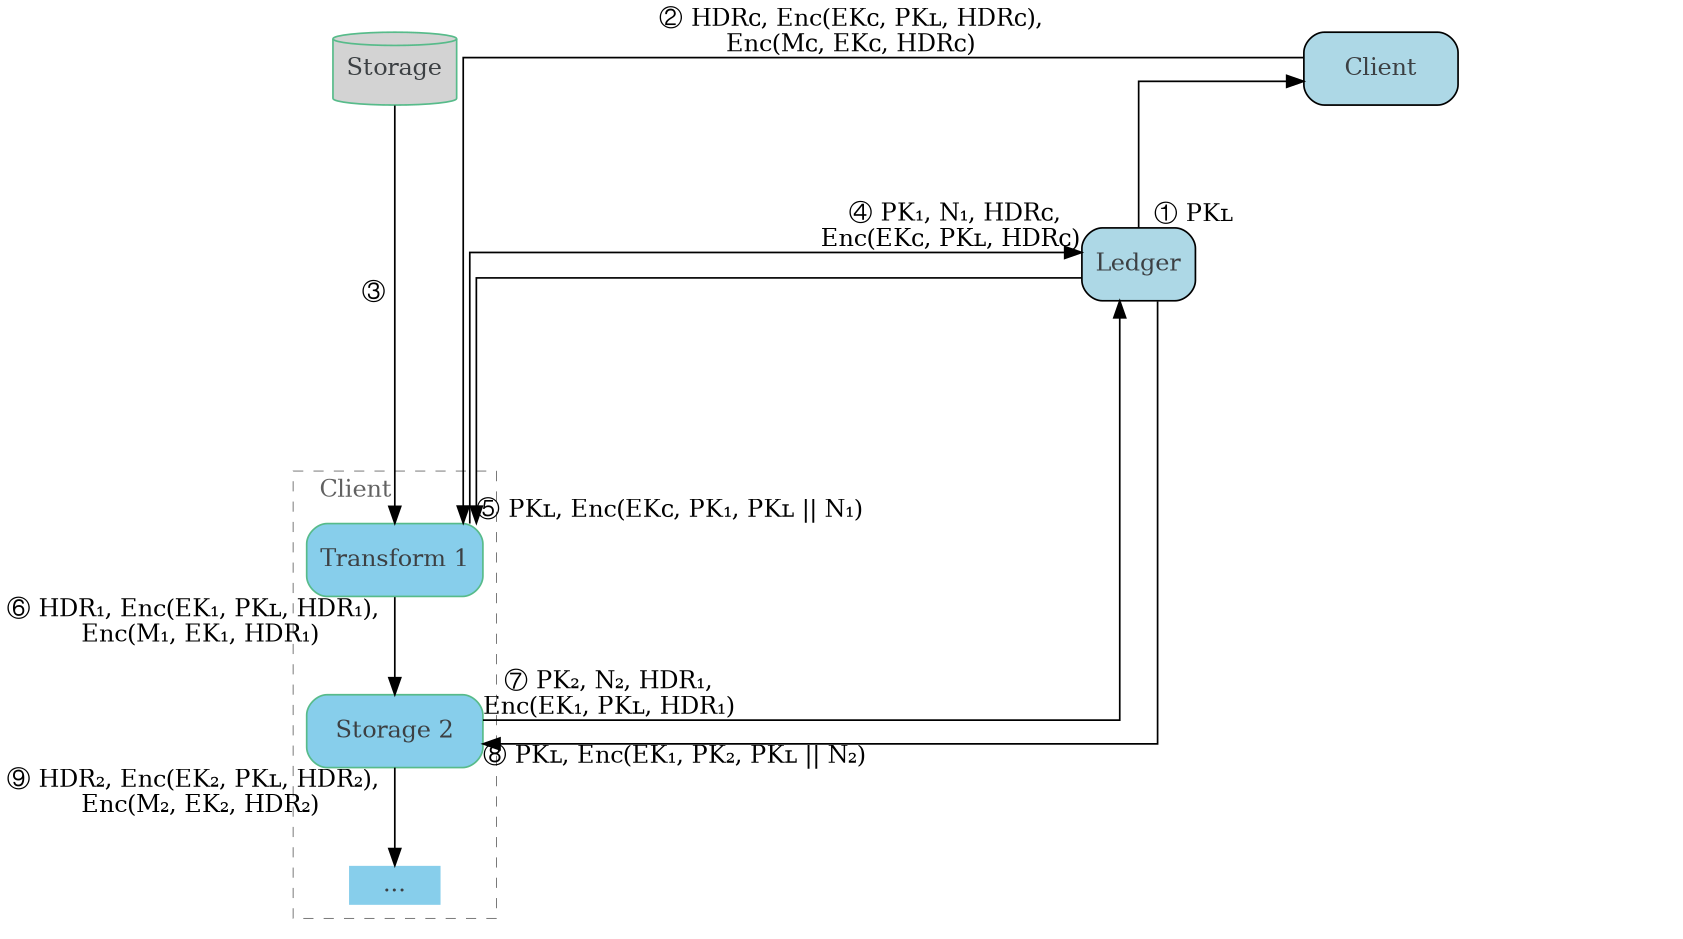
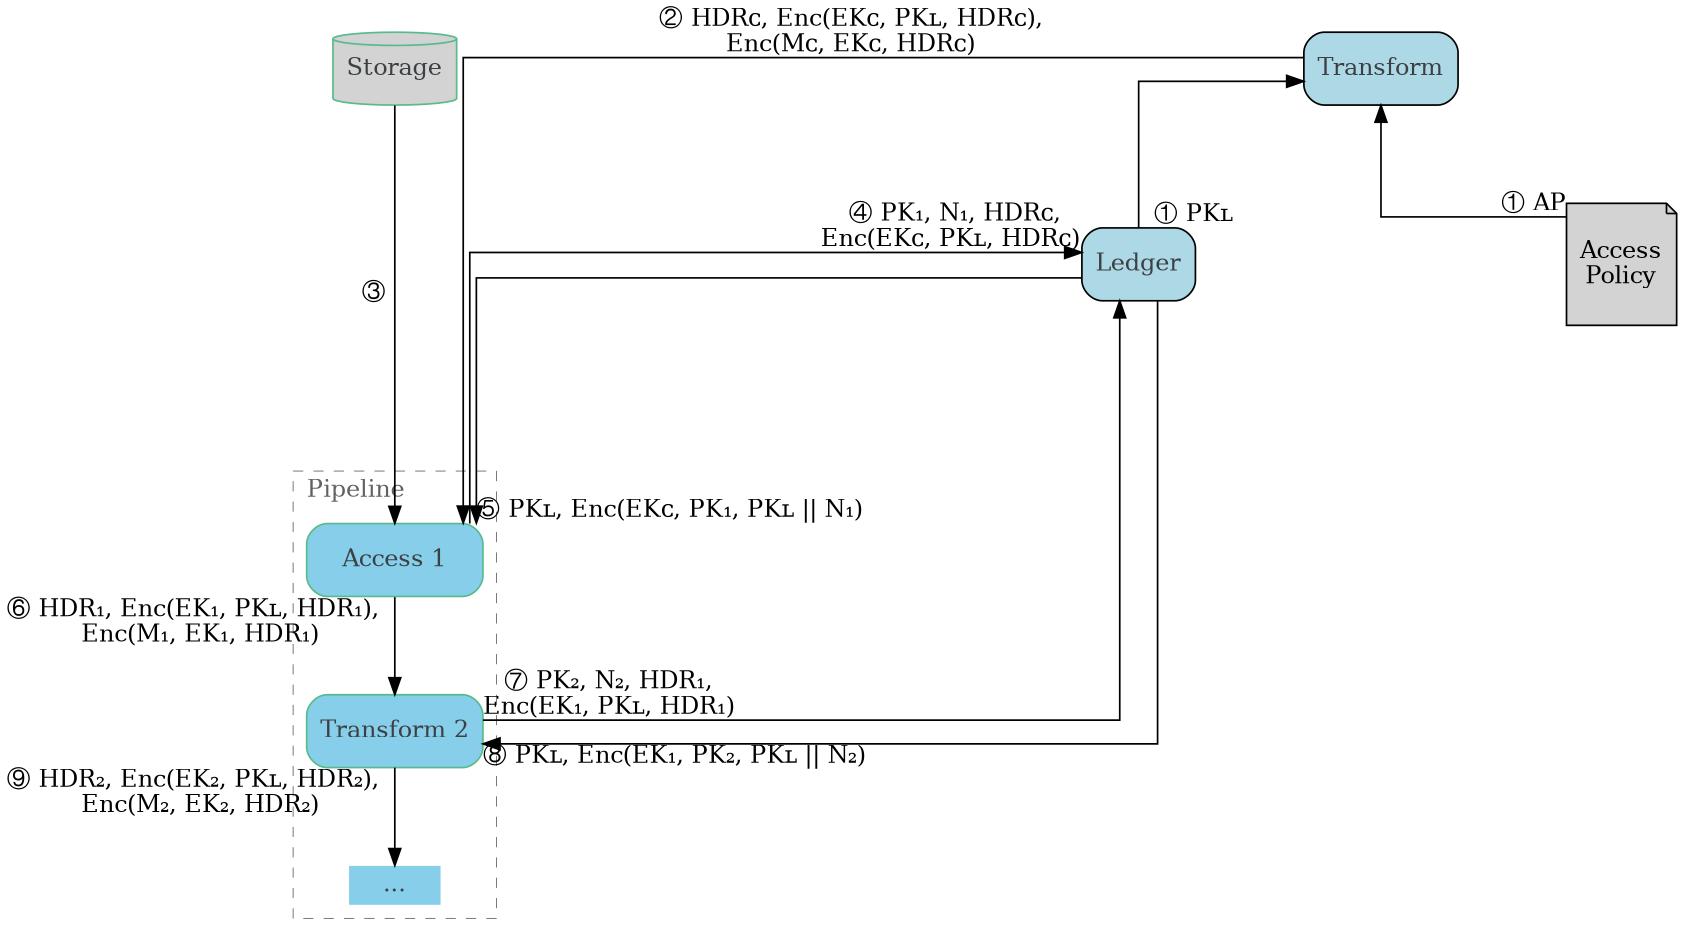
node "Client": label "Client" -> "Transform"
node "Access Policy": added
cluster "Client": label "Client" -> "Pipeline"
node "Transform 1": label "Transform 1" -> "Access 1"
node "Storage 2": label "Storage 2" -> "Transform 2"
